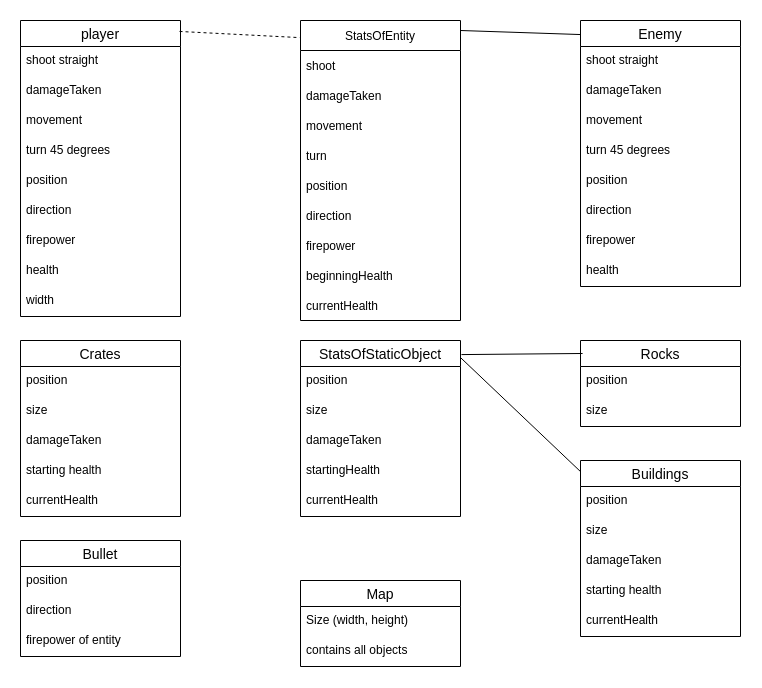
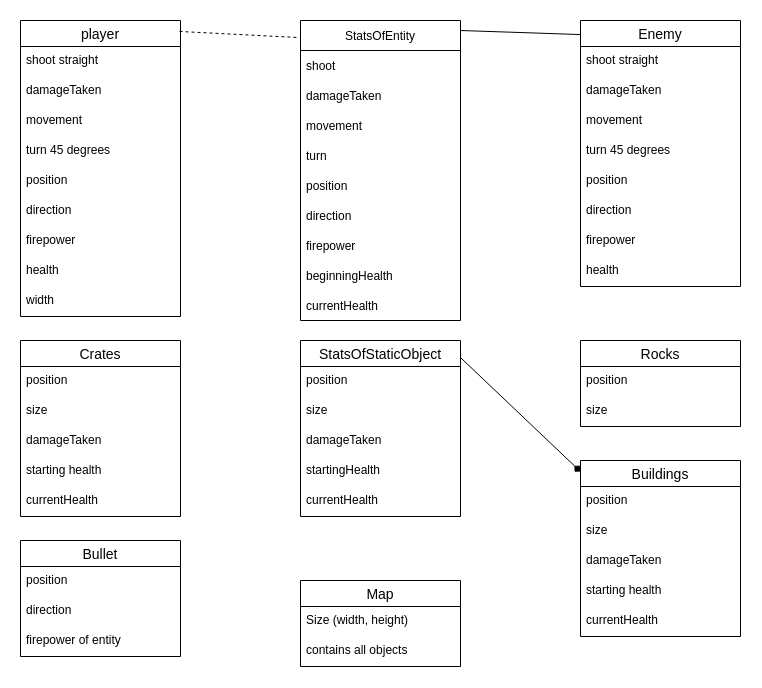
edge "Rocks" -- "StatsOfStaticObject": removed
edge "StatsOfStaticObject" -- "Buildings": arrowhead none -> diamond
